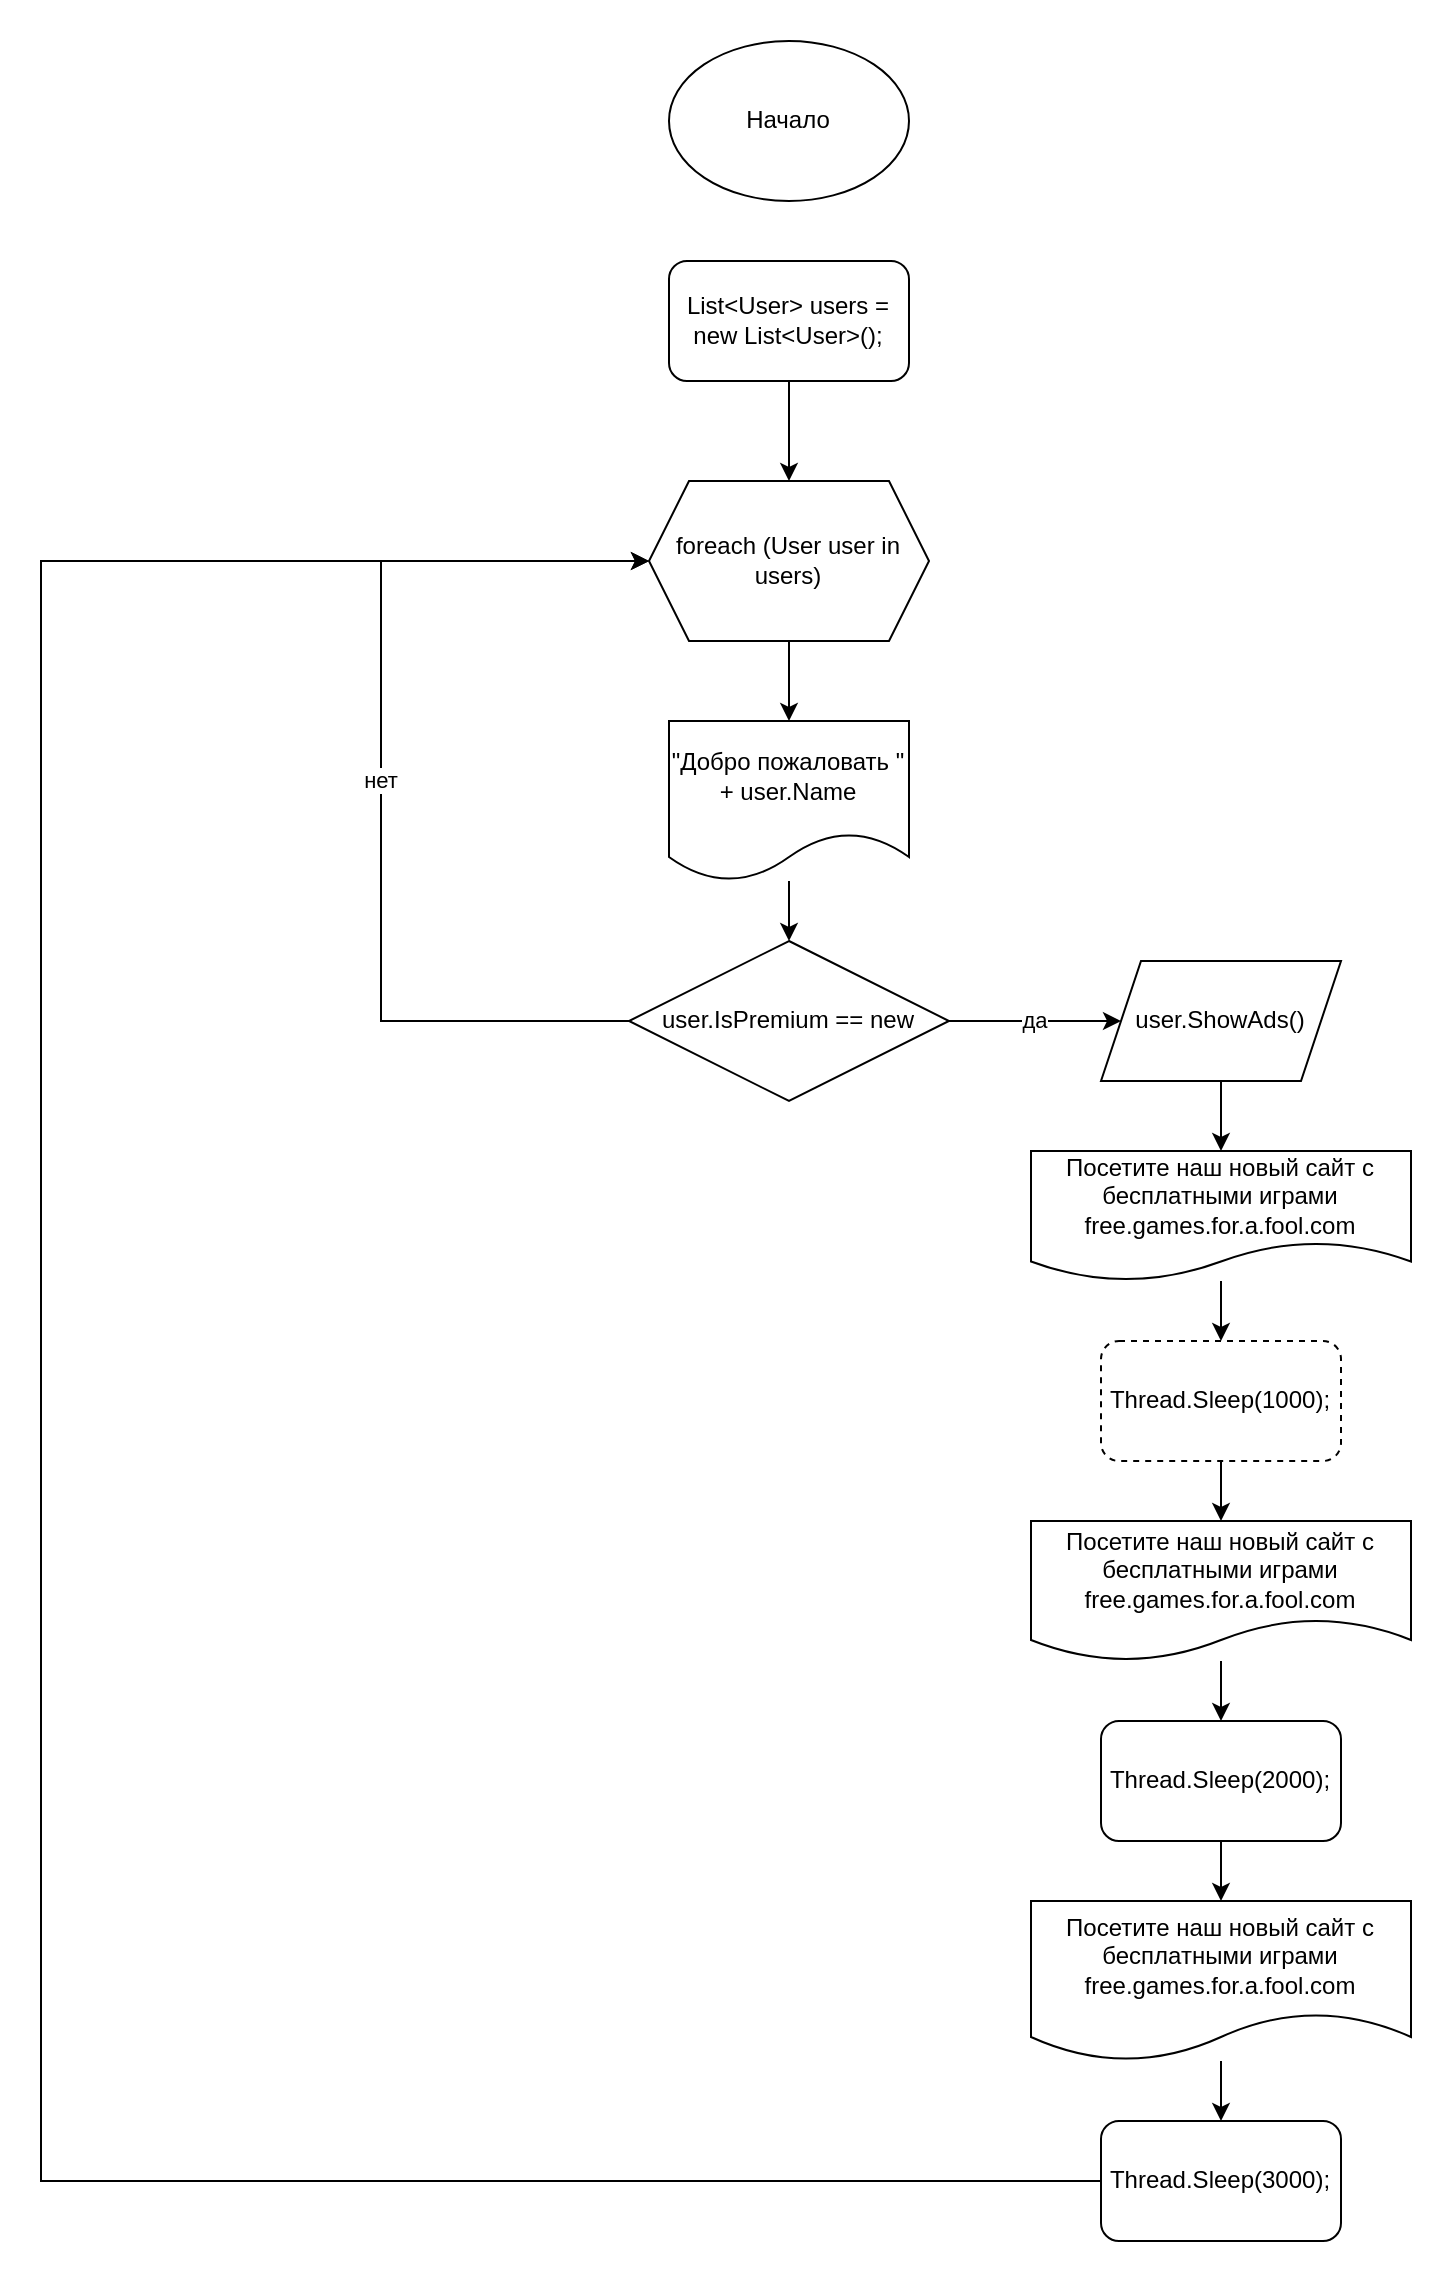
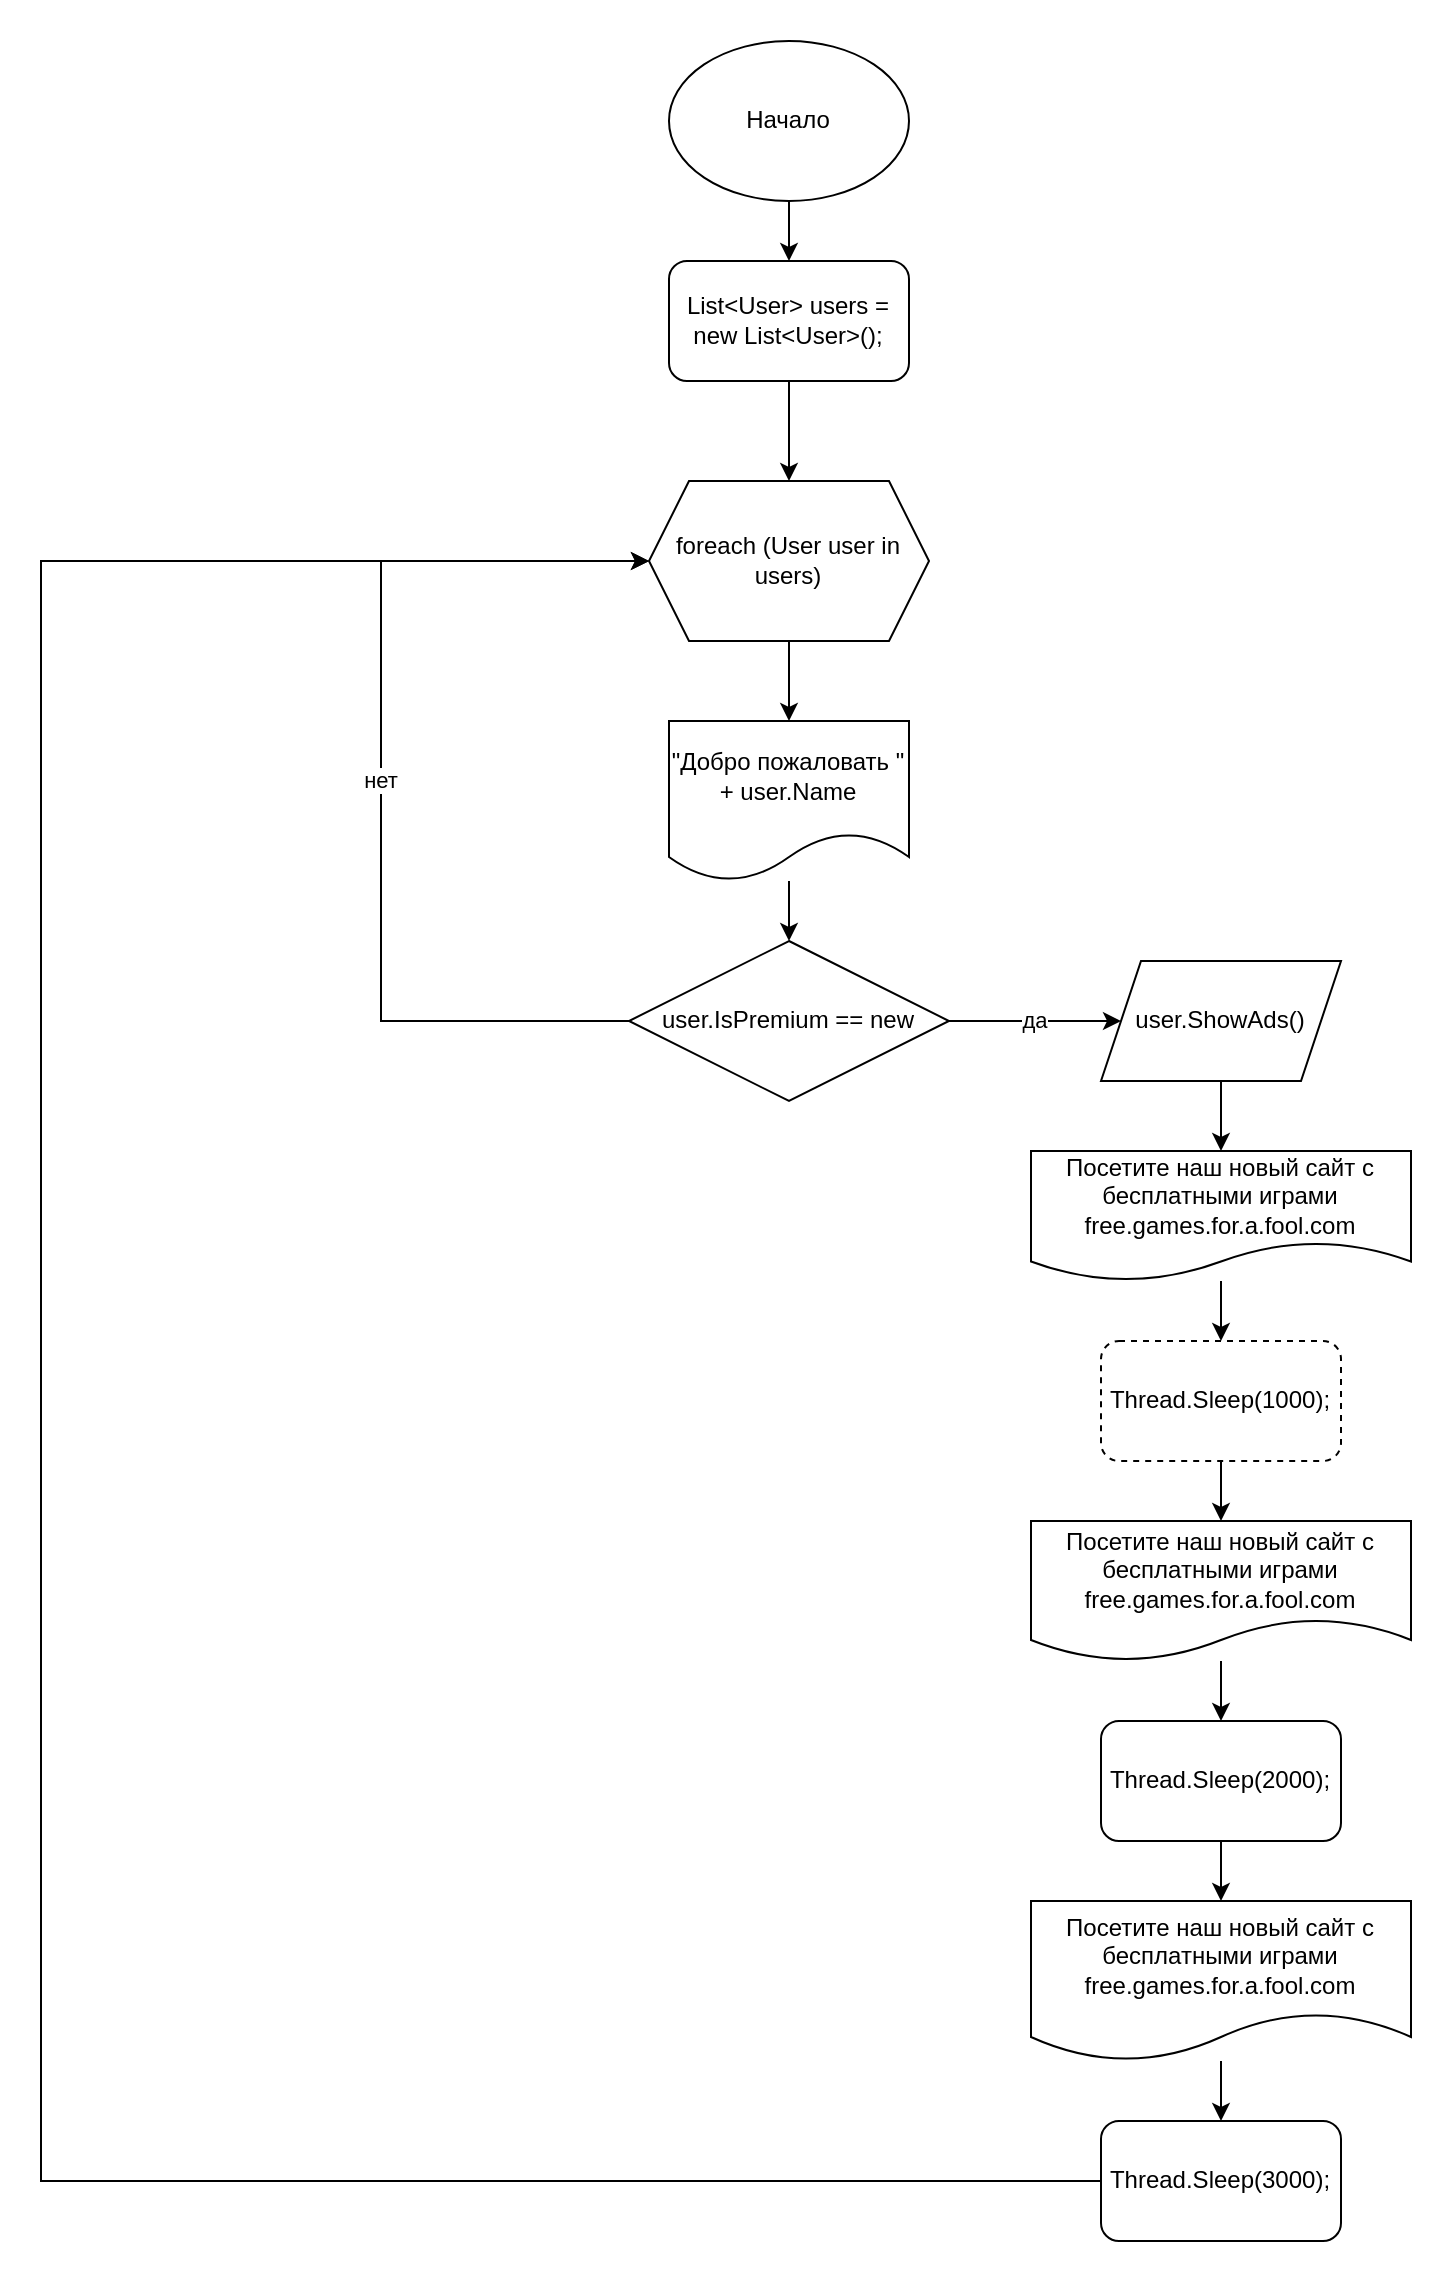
edge "Начало" -> "List<User> users = new List<User>();": added
